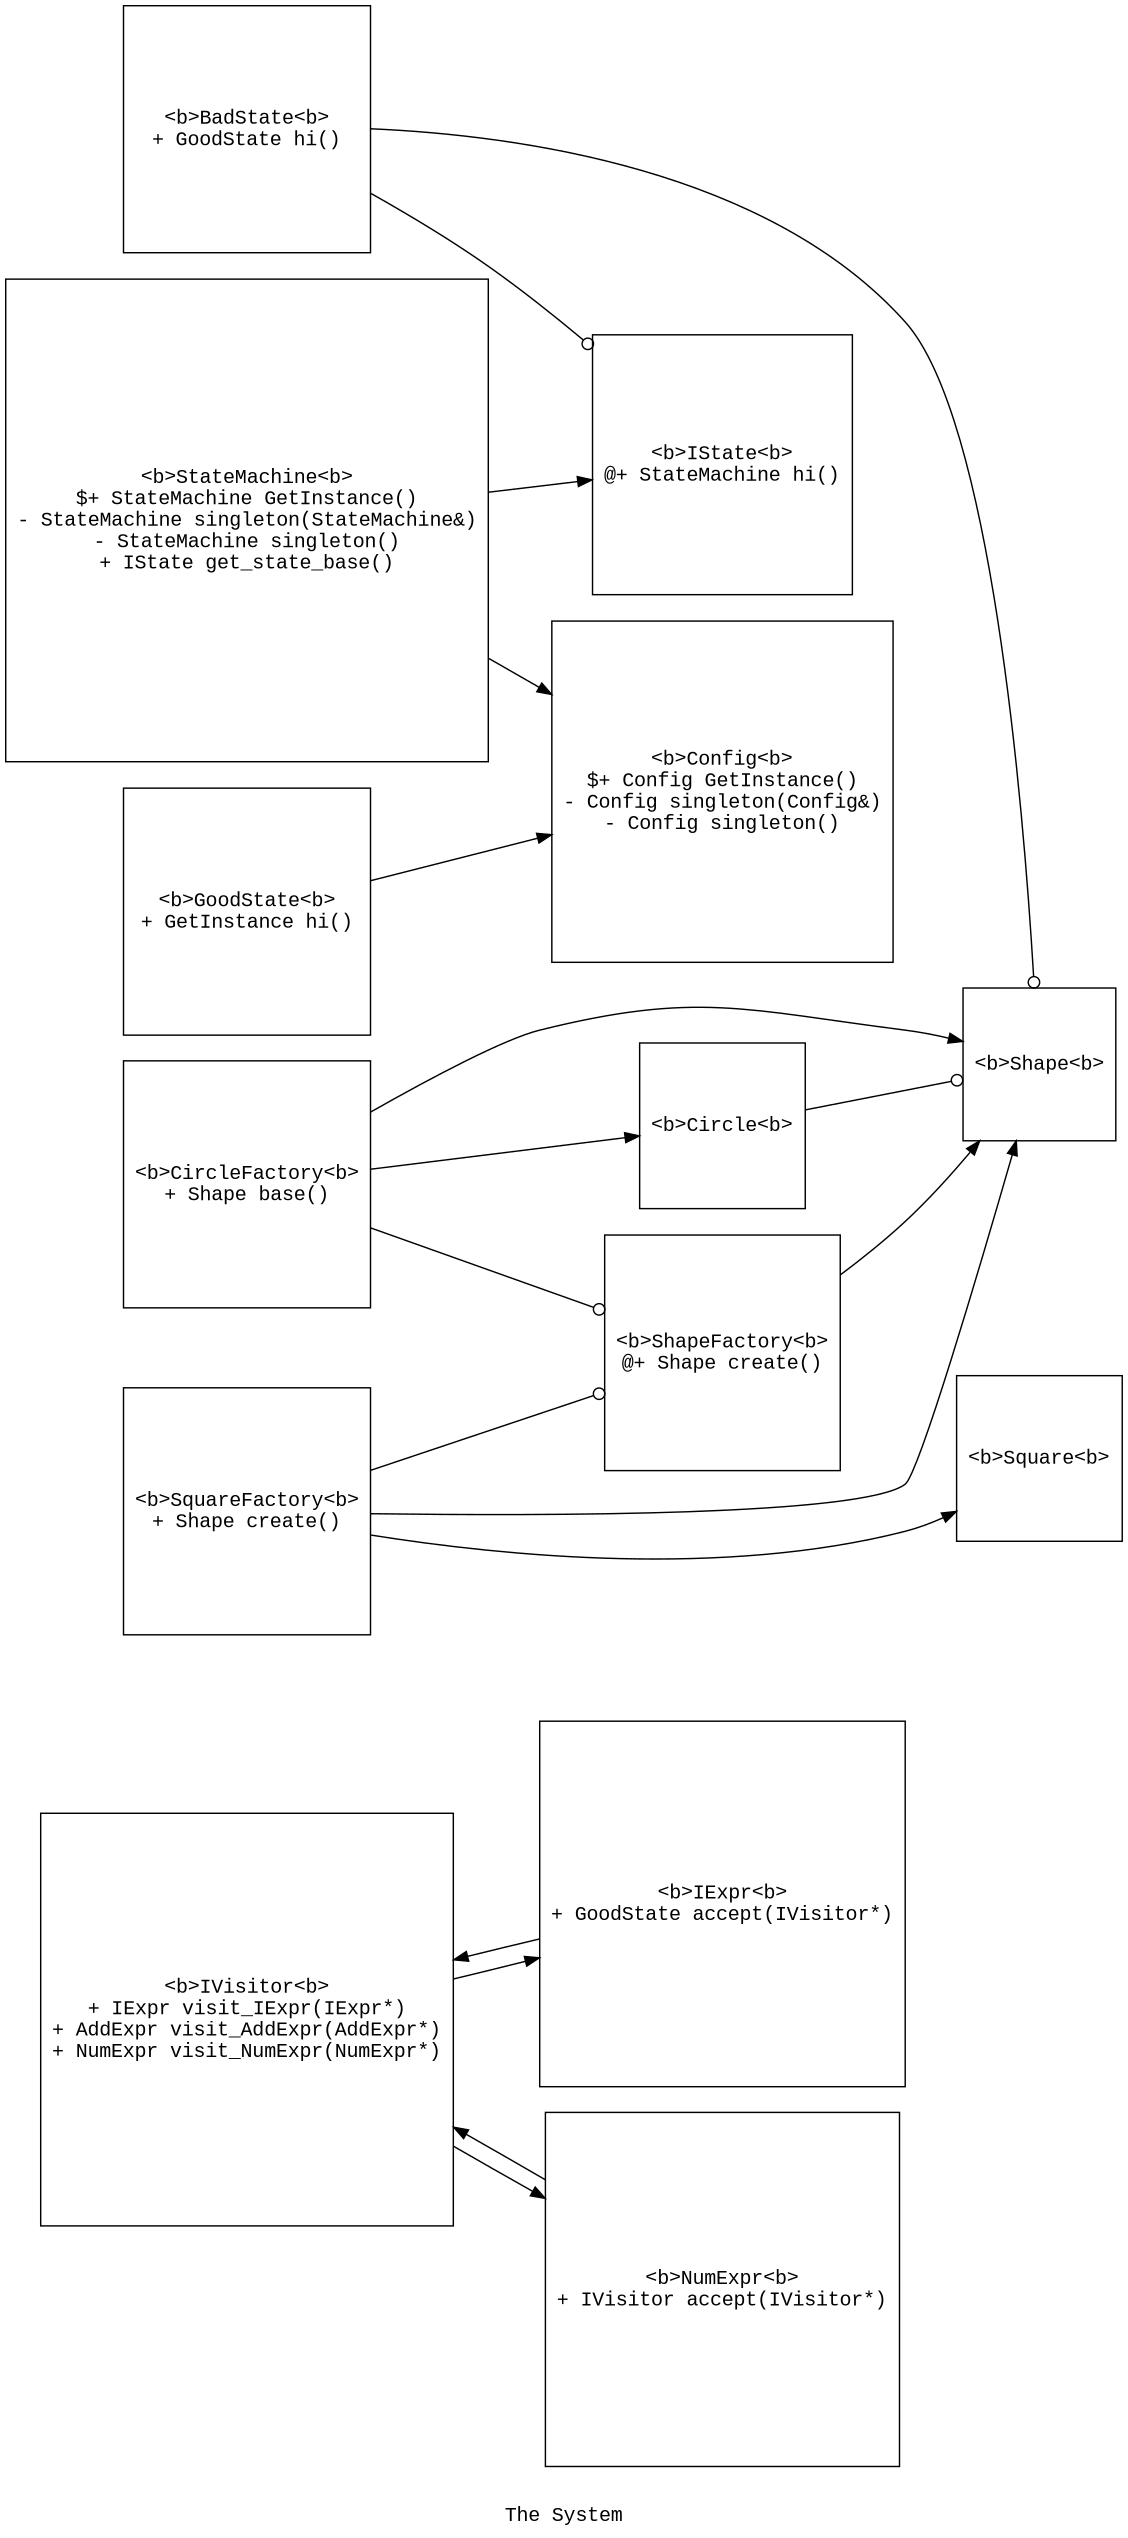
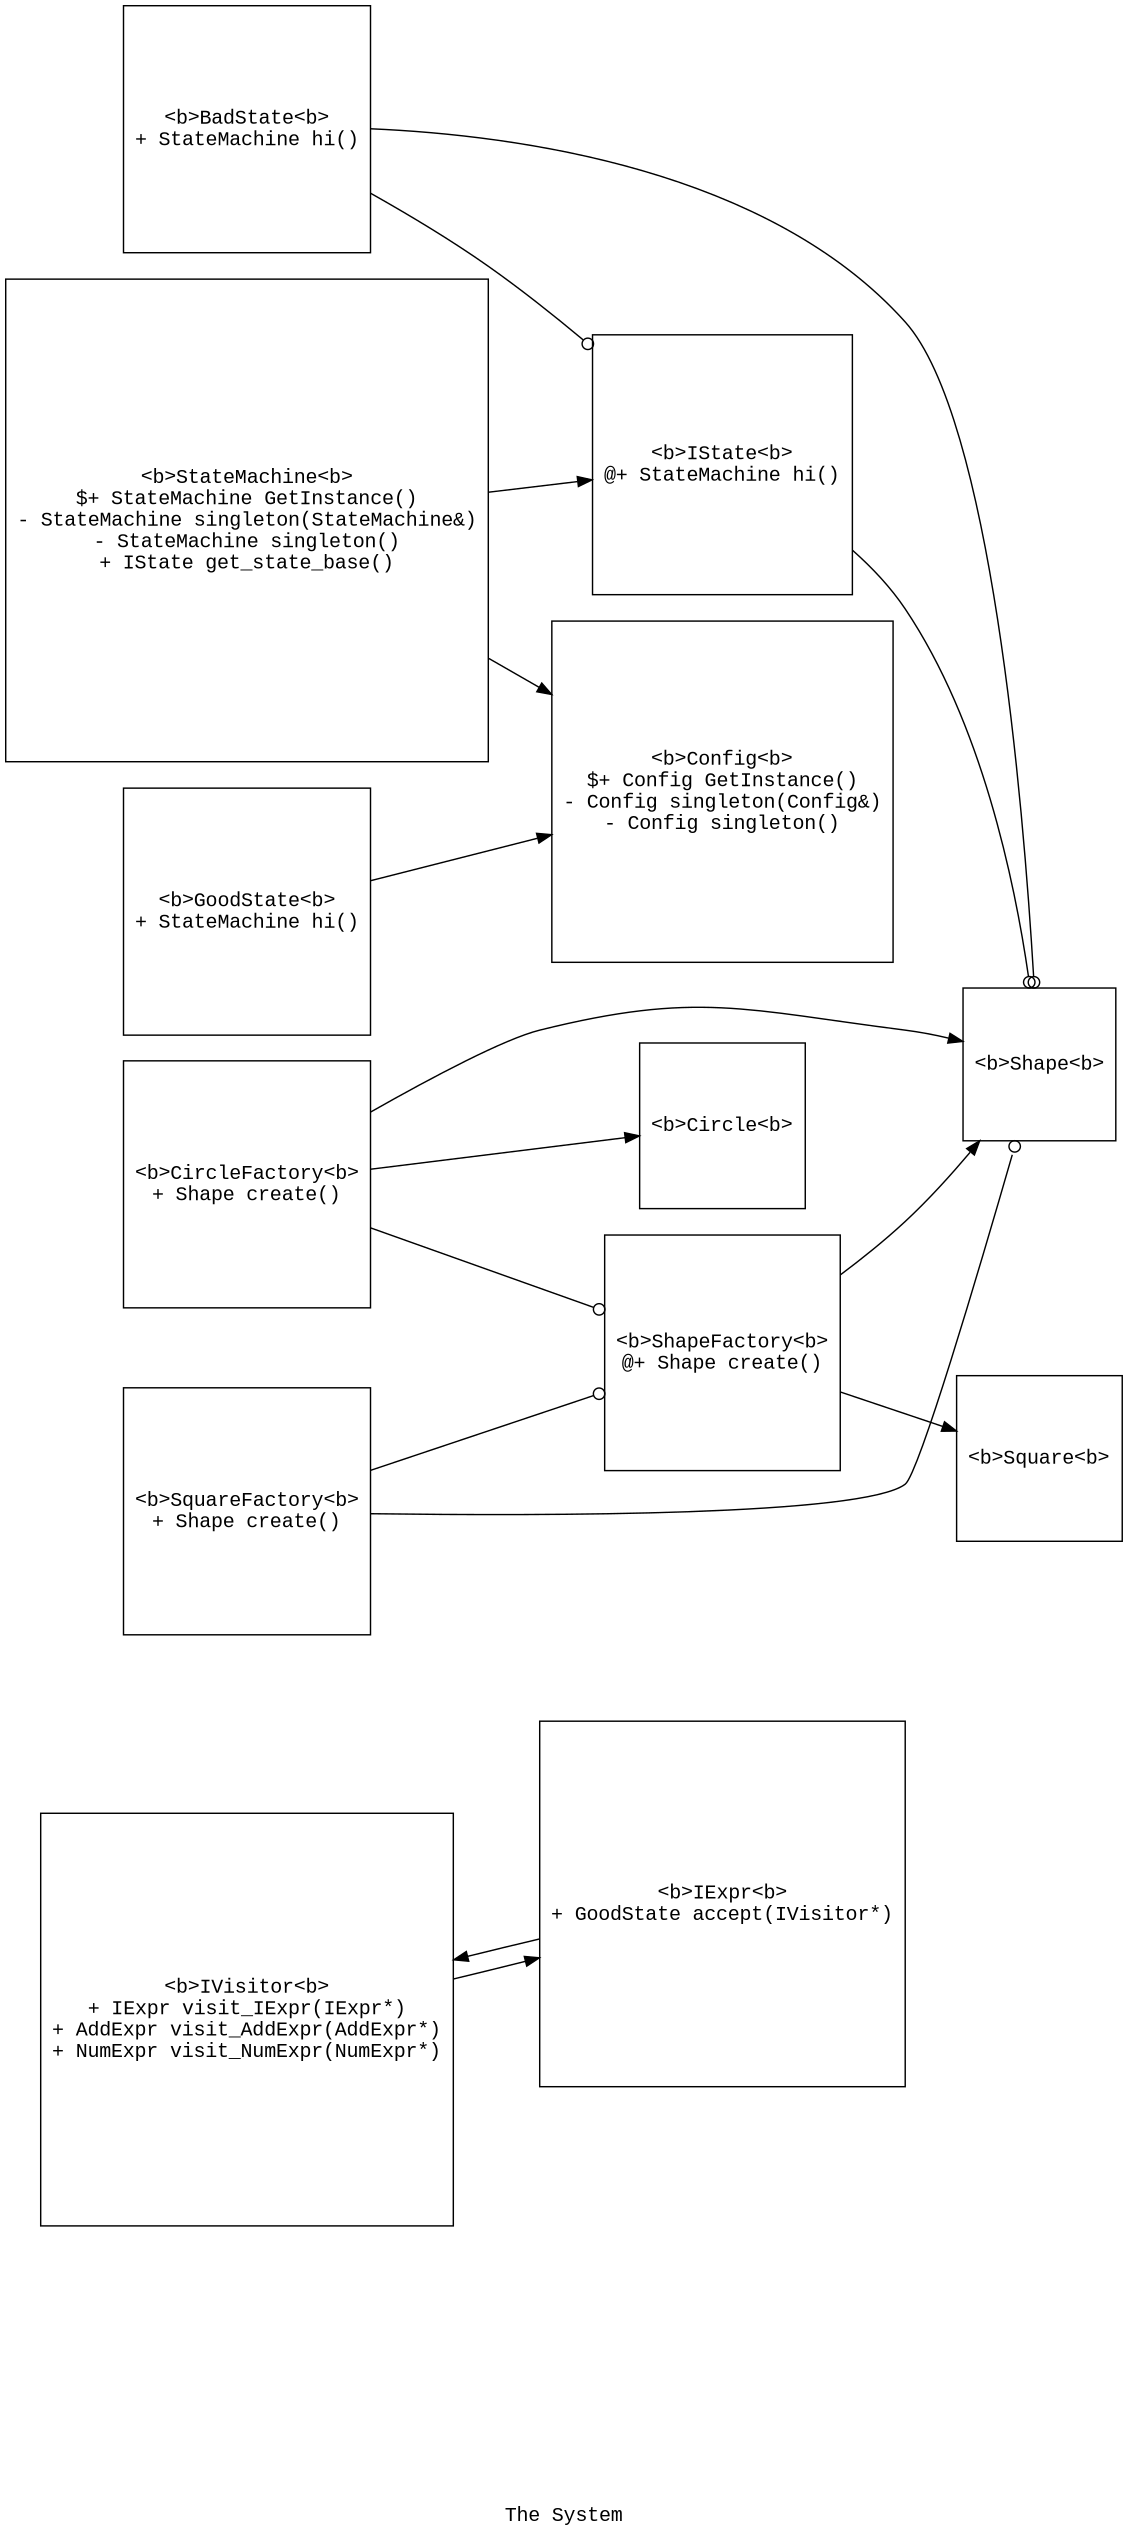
node "<b>BadState<b> + GoodState hi()": label "<b>BadState<b> + GoodState hi()" -> "<b>BadState<b> + StateMachine hi()"
node "<b>GoodState<b> + GetInstance hi()": label "<b>GoodState<b> + GetInstance hi()" -> "<b>GoodState<b> + StateMachine hi()"
edge "<b>Circle<b>" -> "<b>Shape<b>": now "<b>IState<b> @+ StateMachine hi()" -> "<b>Shape<b>"
node "<b>CircleFactory<b> + Shape base()": label "<b>CircleFactory<b> + Shape base()" -> "<b>CircleFactory<b> + Shape create()"
edge "<b>SquareFactory<b> + Shape create()" -> "<b>Shape<b>": arrowhead normal -> odot
edge "<b>SquareFactory<b> + Shape create()" -> "<b>Square<b>": now "<b>ShapeFactory<b> @+ Shape create()" -> "<b>Square<b>"
node "<b>NumExpr<b> + IVisitor accept(IVisitor*)": removed
